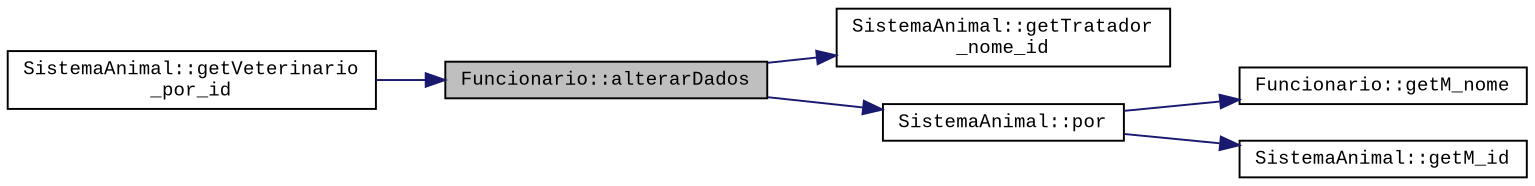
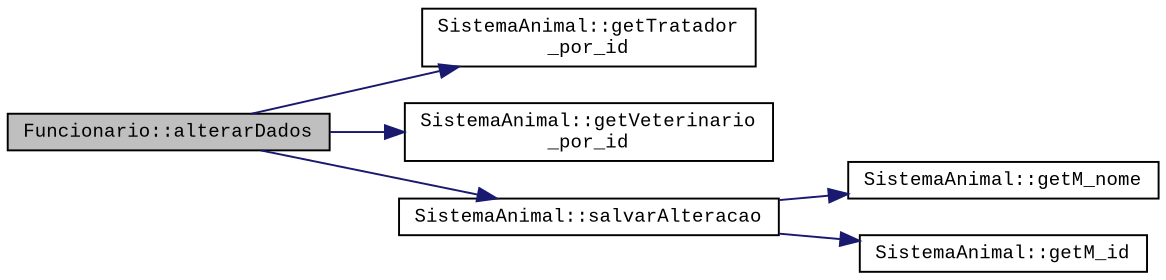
node "SistemaAnimal::getTratador _nome_id": label "SistemaAnimal::getTratador _nome_id" -> "SistemaAnimal::getTratador _por_id"
edge "SistemaAnimal::getVeterinario _por_id" -> "Funcionario::alterarDados": reversed
node "Funcionario::getM_nome": label "Funcionario::getM_nome" -> "SistemaAnimal::getM_nome"
node "SistemaAnimal::por": label "SistemaAnimal::por" -> "SistemaAnimal::salvarAlteracao"
